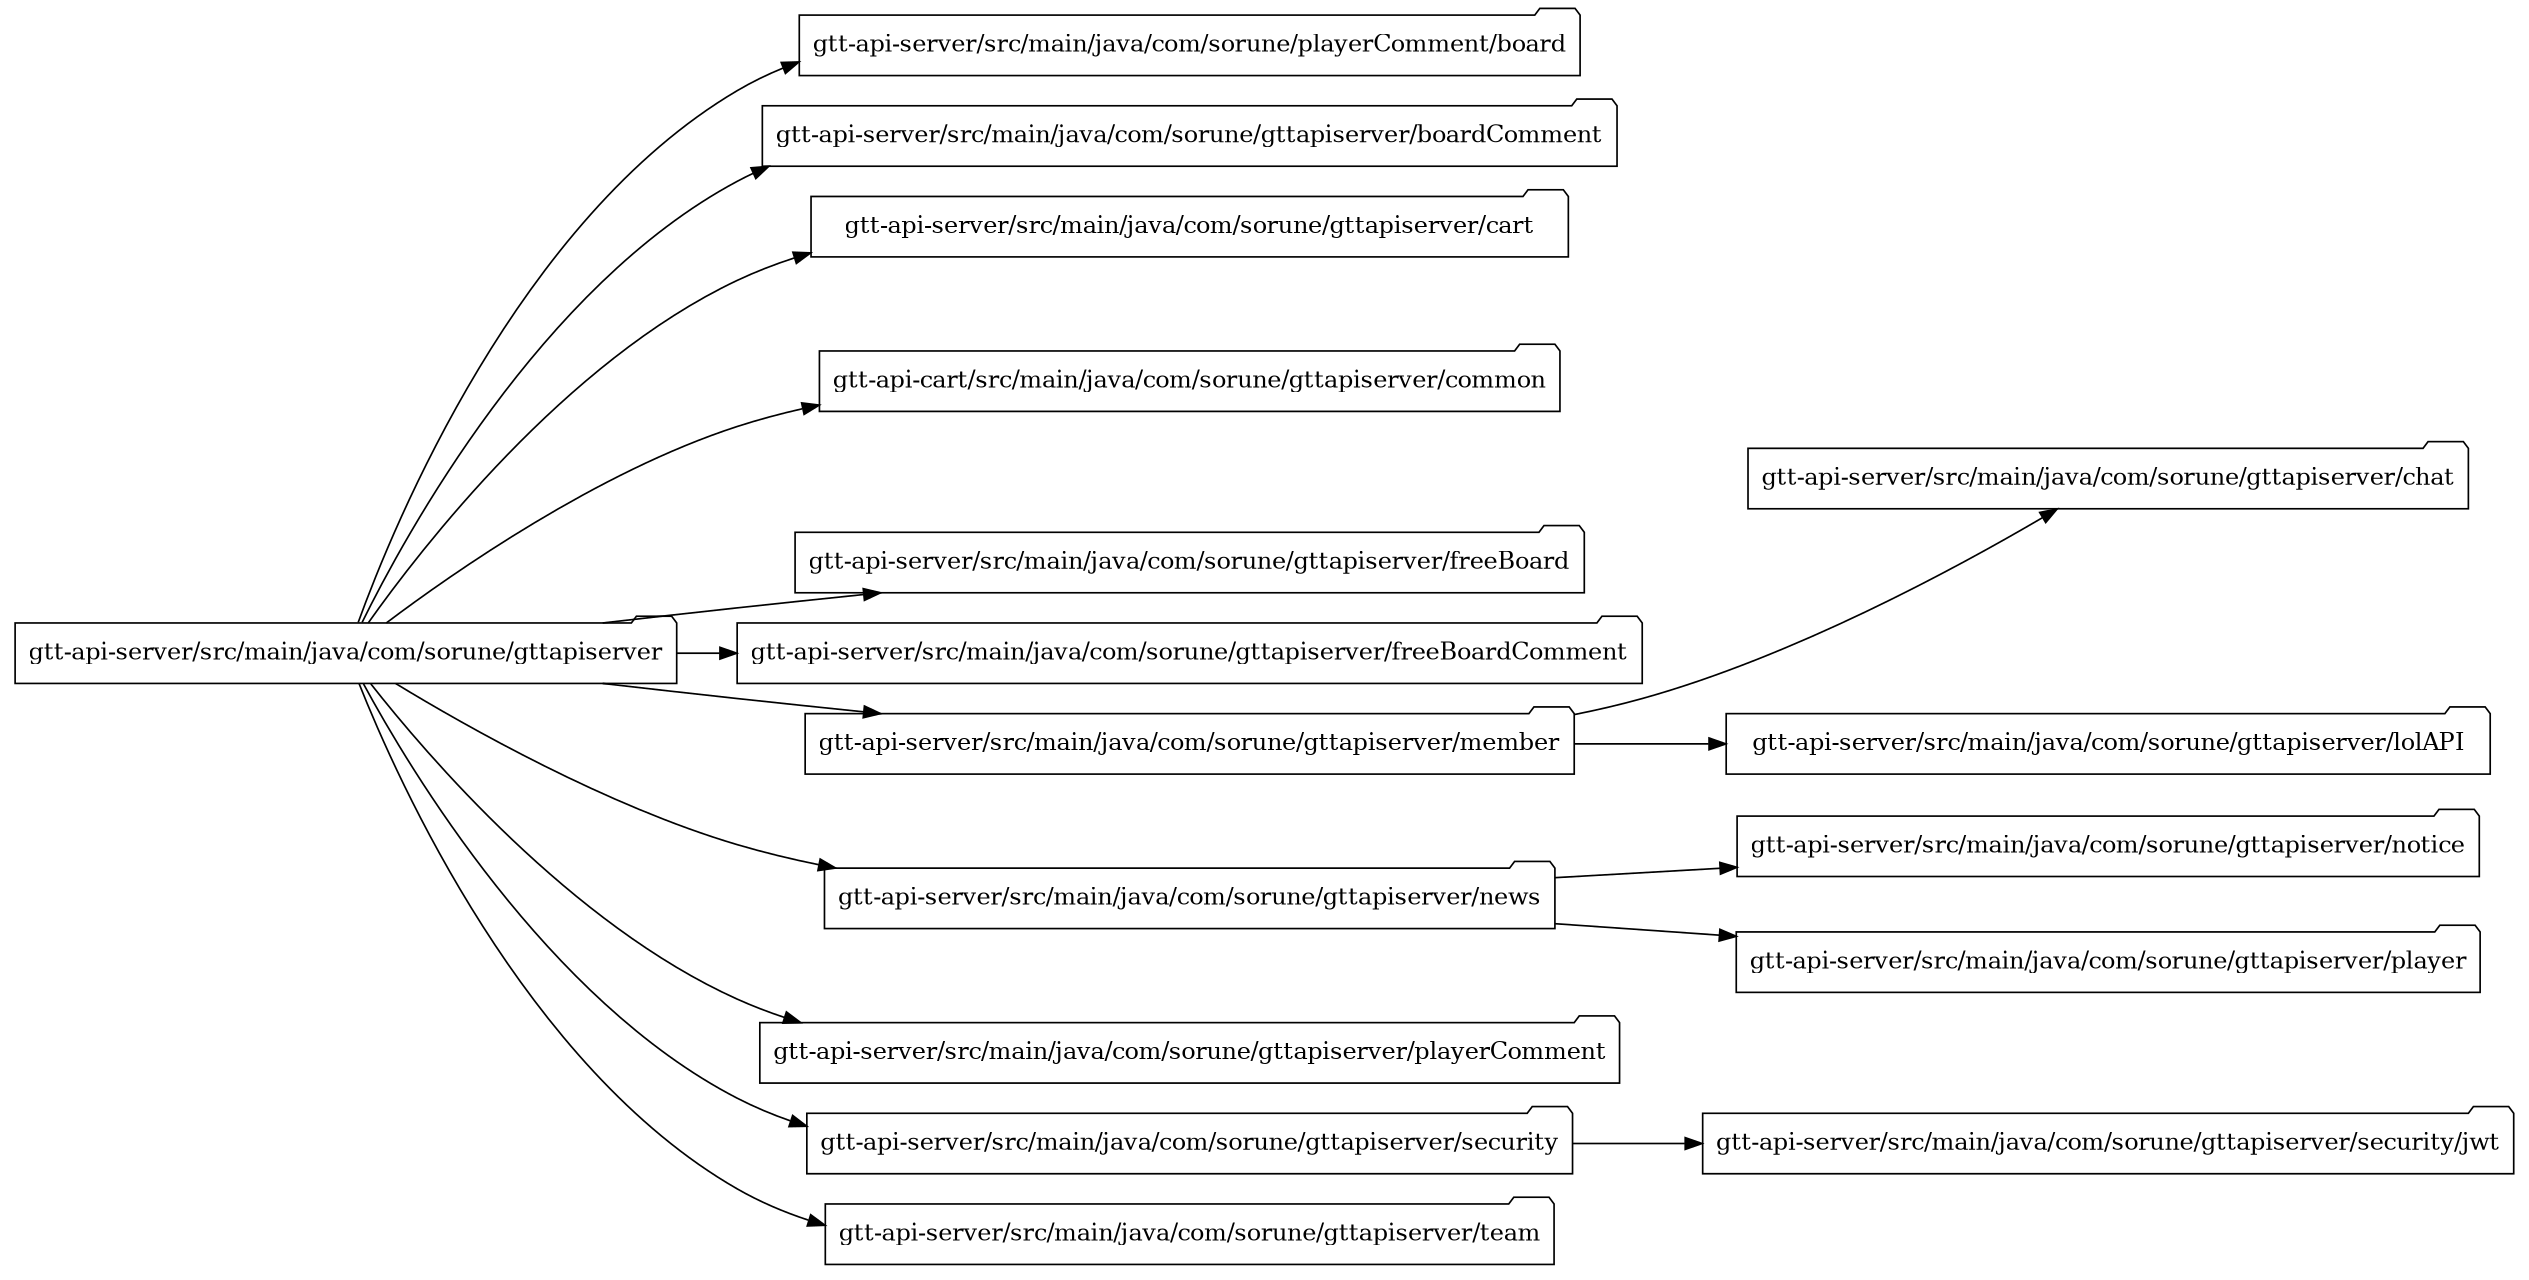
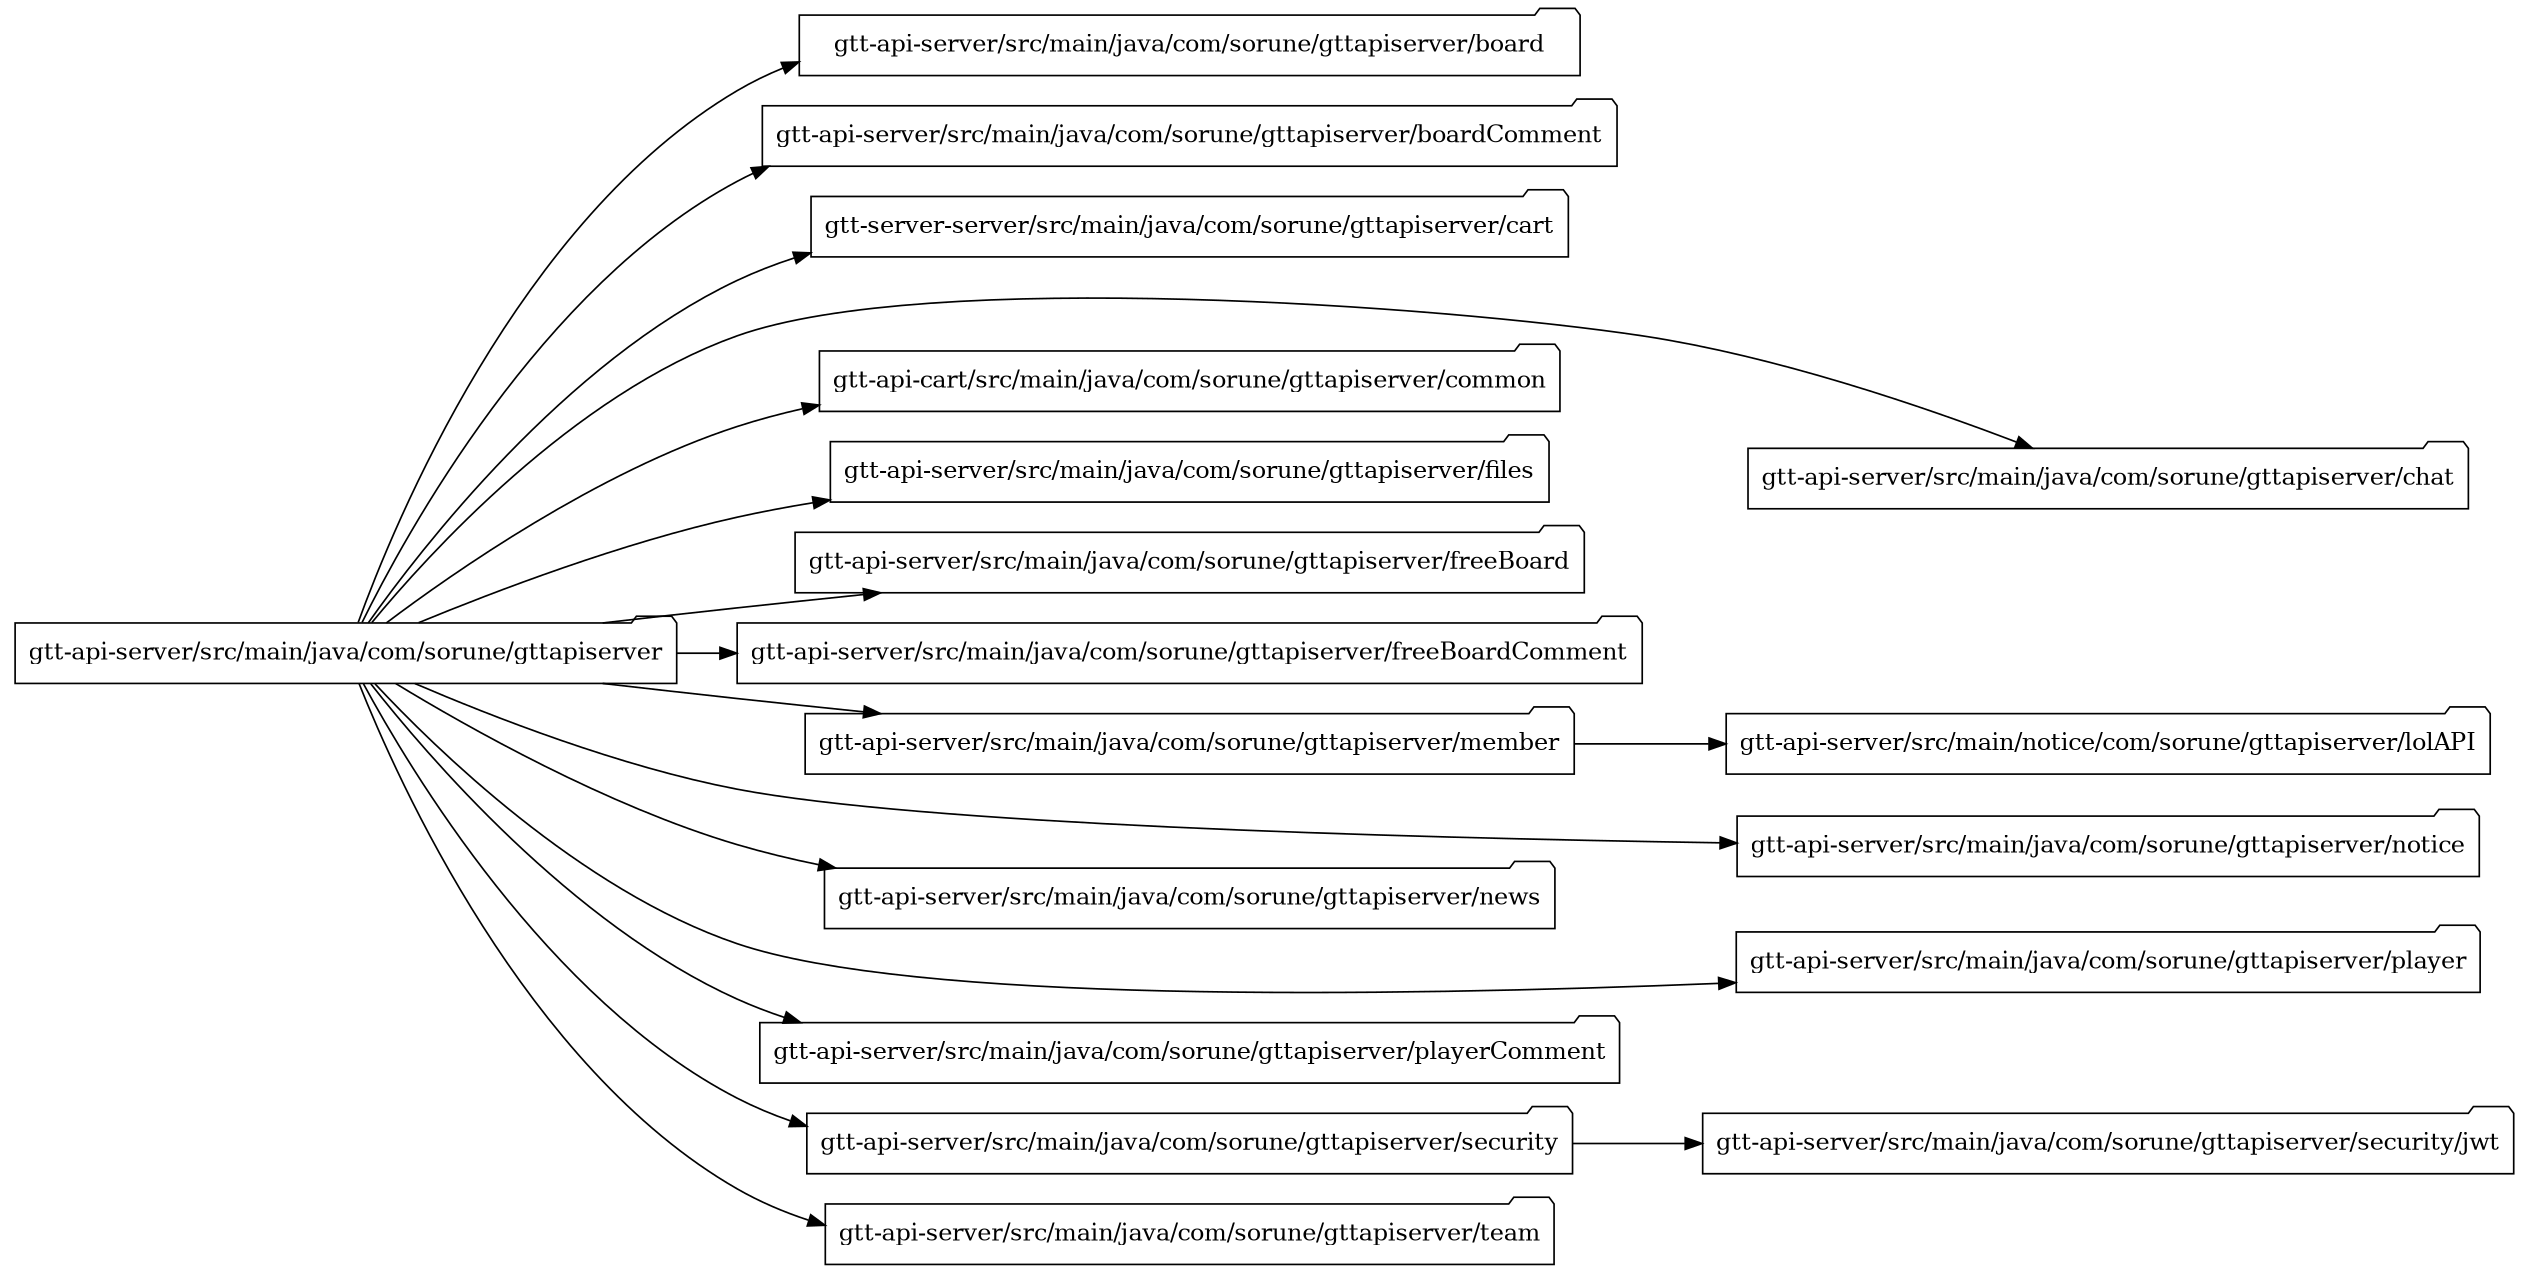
node "gtt-api-server/src/main/java/com/sorune/playerComment/board": label "gtt-api-server/src/main/java/com/sorune/playerComment/board" -> "gtt-api-server/src/main/java/com/sorune/gttapiserver/board"
node "gtt-api-server/src/main/java/com/sorune/gttapiserver/cart": label "gtt-api-server/src/main/java/com/sorune/gttapiserver/cart" -> "gtt-server-server/src/main/java/com/sorune/gttapiserver/cart"
node "gtt-api-server/src/main/java/com/sorune/gttapiserver/files": added
edge "gtt-api-server/src/main/java/com/sorune/gttapiserver/member" -> "gtt-api-server/src/main/java/com/sorune/gttapiserver/chat": now "gtt-api-server/src/main/java/com/sorune/gttapiserver" -> "gtt-api-server/src/main/java/com/sorune/gttapiserver/chat"
node "gtt-api-server/src/main/java/com/sorune/gttapiserver/lolAPI": label "gtt-api-server/src/main/java/com/sorune/gttapiserver/lolAPI" -> "gtt-api-server/src/main/notice/com/sorune/gttapiserver/lolAPI"
edge "gtt-api-server/src/main/java/com/sorune/gttapiserver/news" -> "gtt-api-server/src/main/java/com/sorune/gttapiserver/notice": now "gtt-api-server/src/main/java/com/sorune/gttapiserver" -> "gtt-api-server/src/main/java/com/sorune/gttapiserver/notice"
edge "gtt-api-server/src/main/java/com/sorune/gttapiserver/news" -> "gtt-api-server/src/main/java/com/sorune/gttapiserver/player": now "gtt-api-server/src/main/java/com/sorune/gttapiserver" -> "gtt-api-server/src/main/java/com/sorune/gttapiserver/player"
